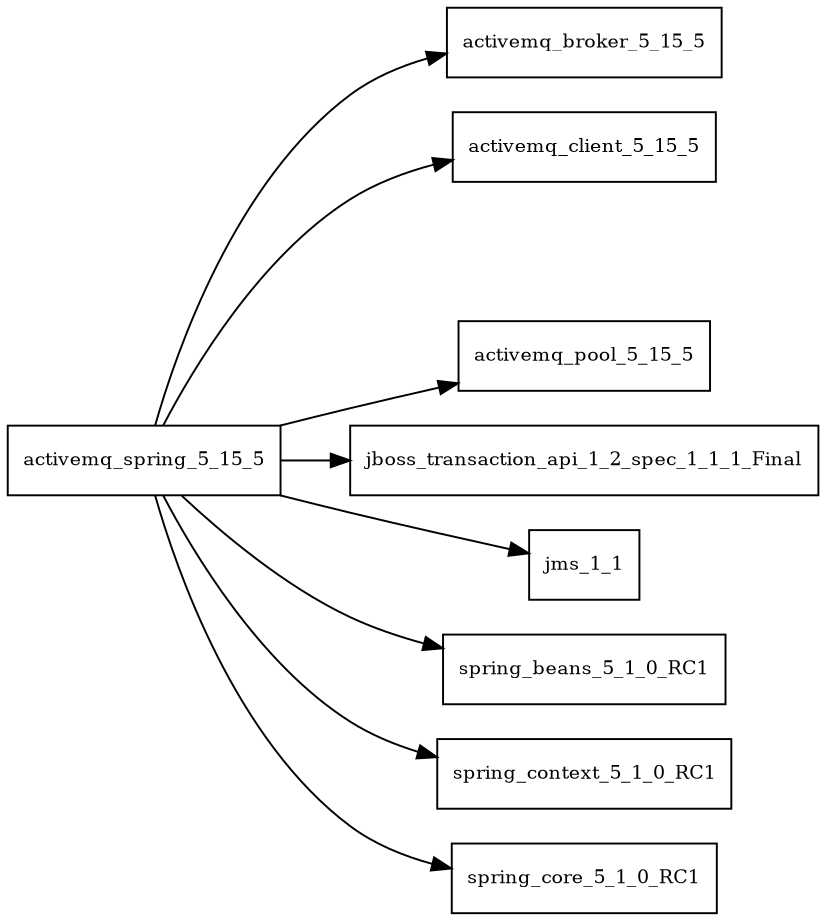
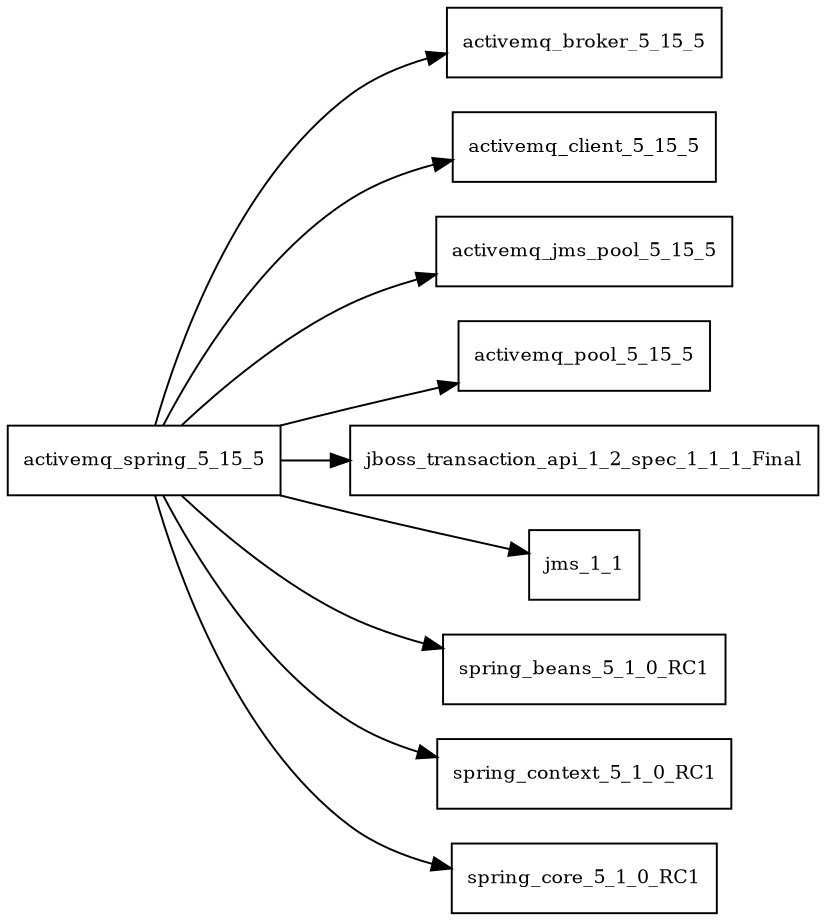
node "activemq_jms_pool_5_15_5": added
